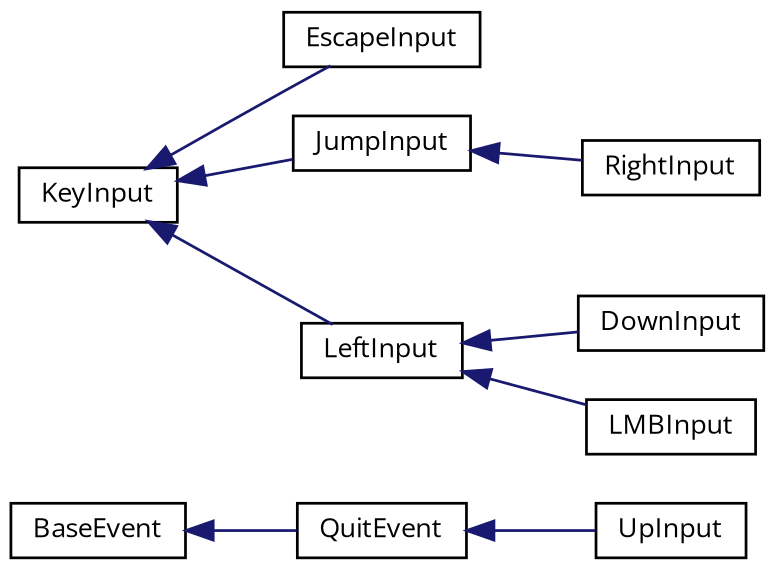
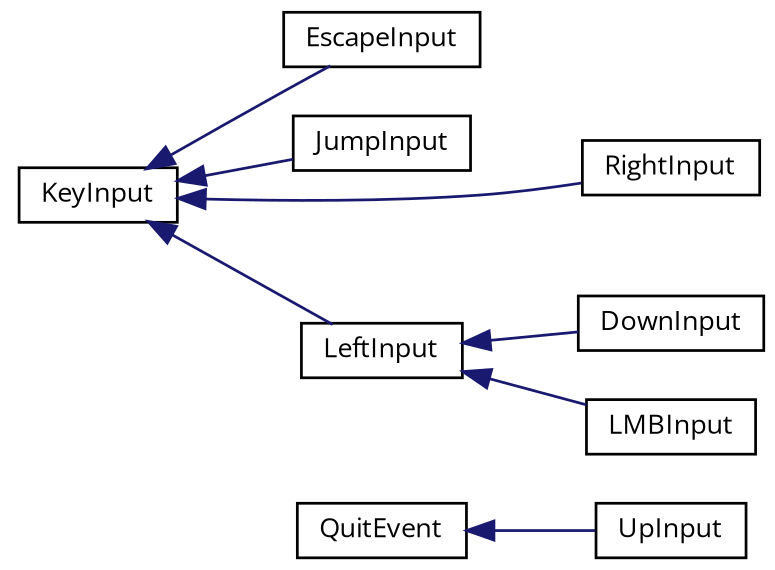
edge "RightInput" -> "JumpInput": now "RightInput" -> "KeyInput"
node "BaseEvent": removed
